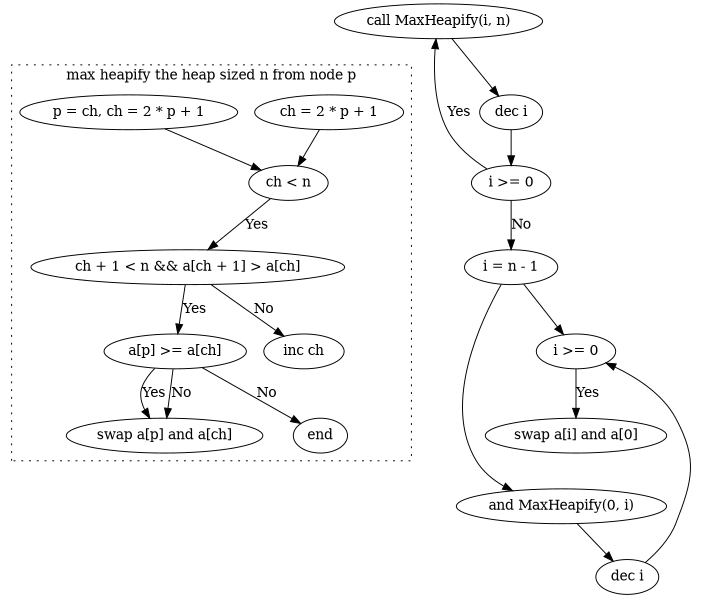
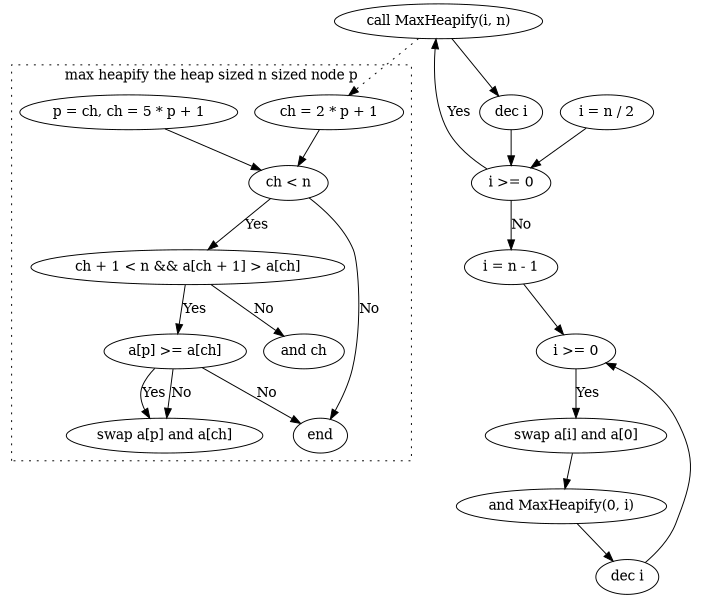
edge "call MaxHeapify(i, n)" -> "ch = 2 * p + 1": added
cluster "max heapify the heap sized n from node p": label "max heapify the heap sized n from node p" -> "max heapify the heap sized n sized node p"
node "p = ch, ch = 2 * p + 1": label "p = ch, ch = 2 * p + 1" -> "p = ch, ch = 5 * p + 1"
node "i = n / 2": added
edge "ch < n" -> "end": added, label "No"
node "inc ch": label "inc ch" -> "and ch"
edge "i = n - 1" -> "and MaxHeapify(0, i)": now "swap a[i] and a[0]" -> "and MaxHeapify(0, i)"
